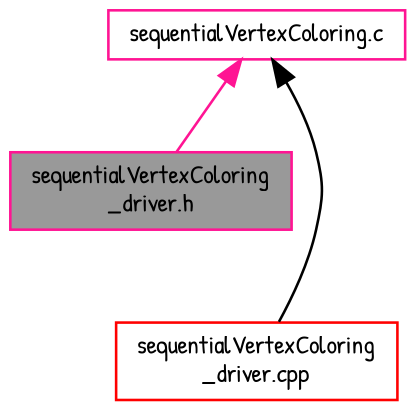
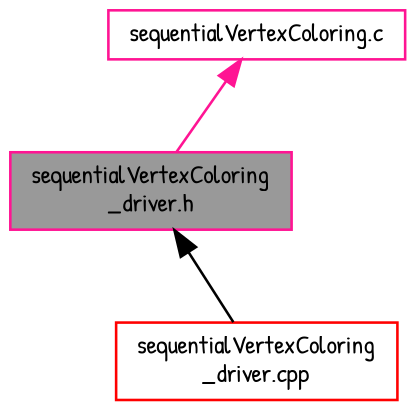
edge "sequentialVertexColoring _driver.cpp" -> "sequentialVertexColoring.c": now "sequentialVertexColoring _driver.cpp" -> "sequentialVertexColoring _driver.h"
